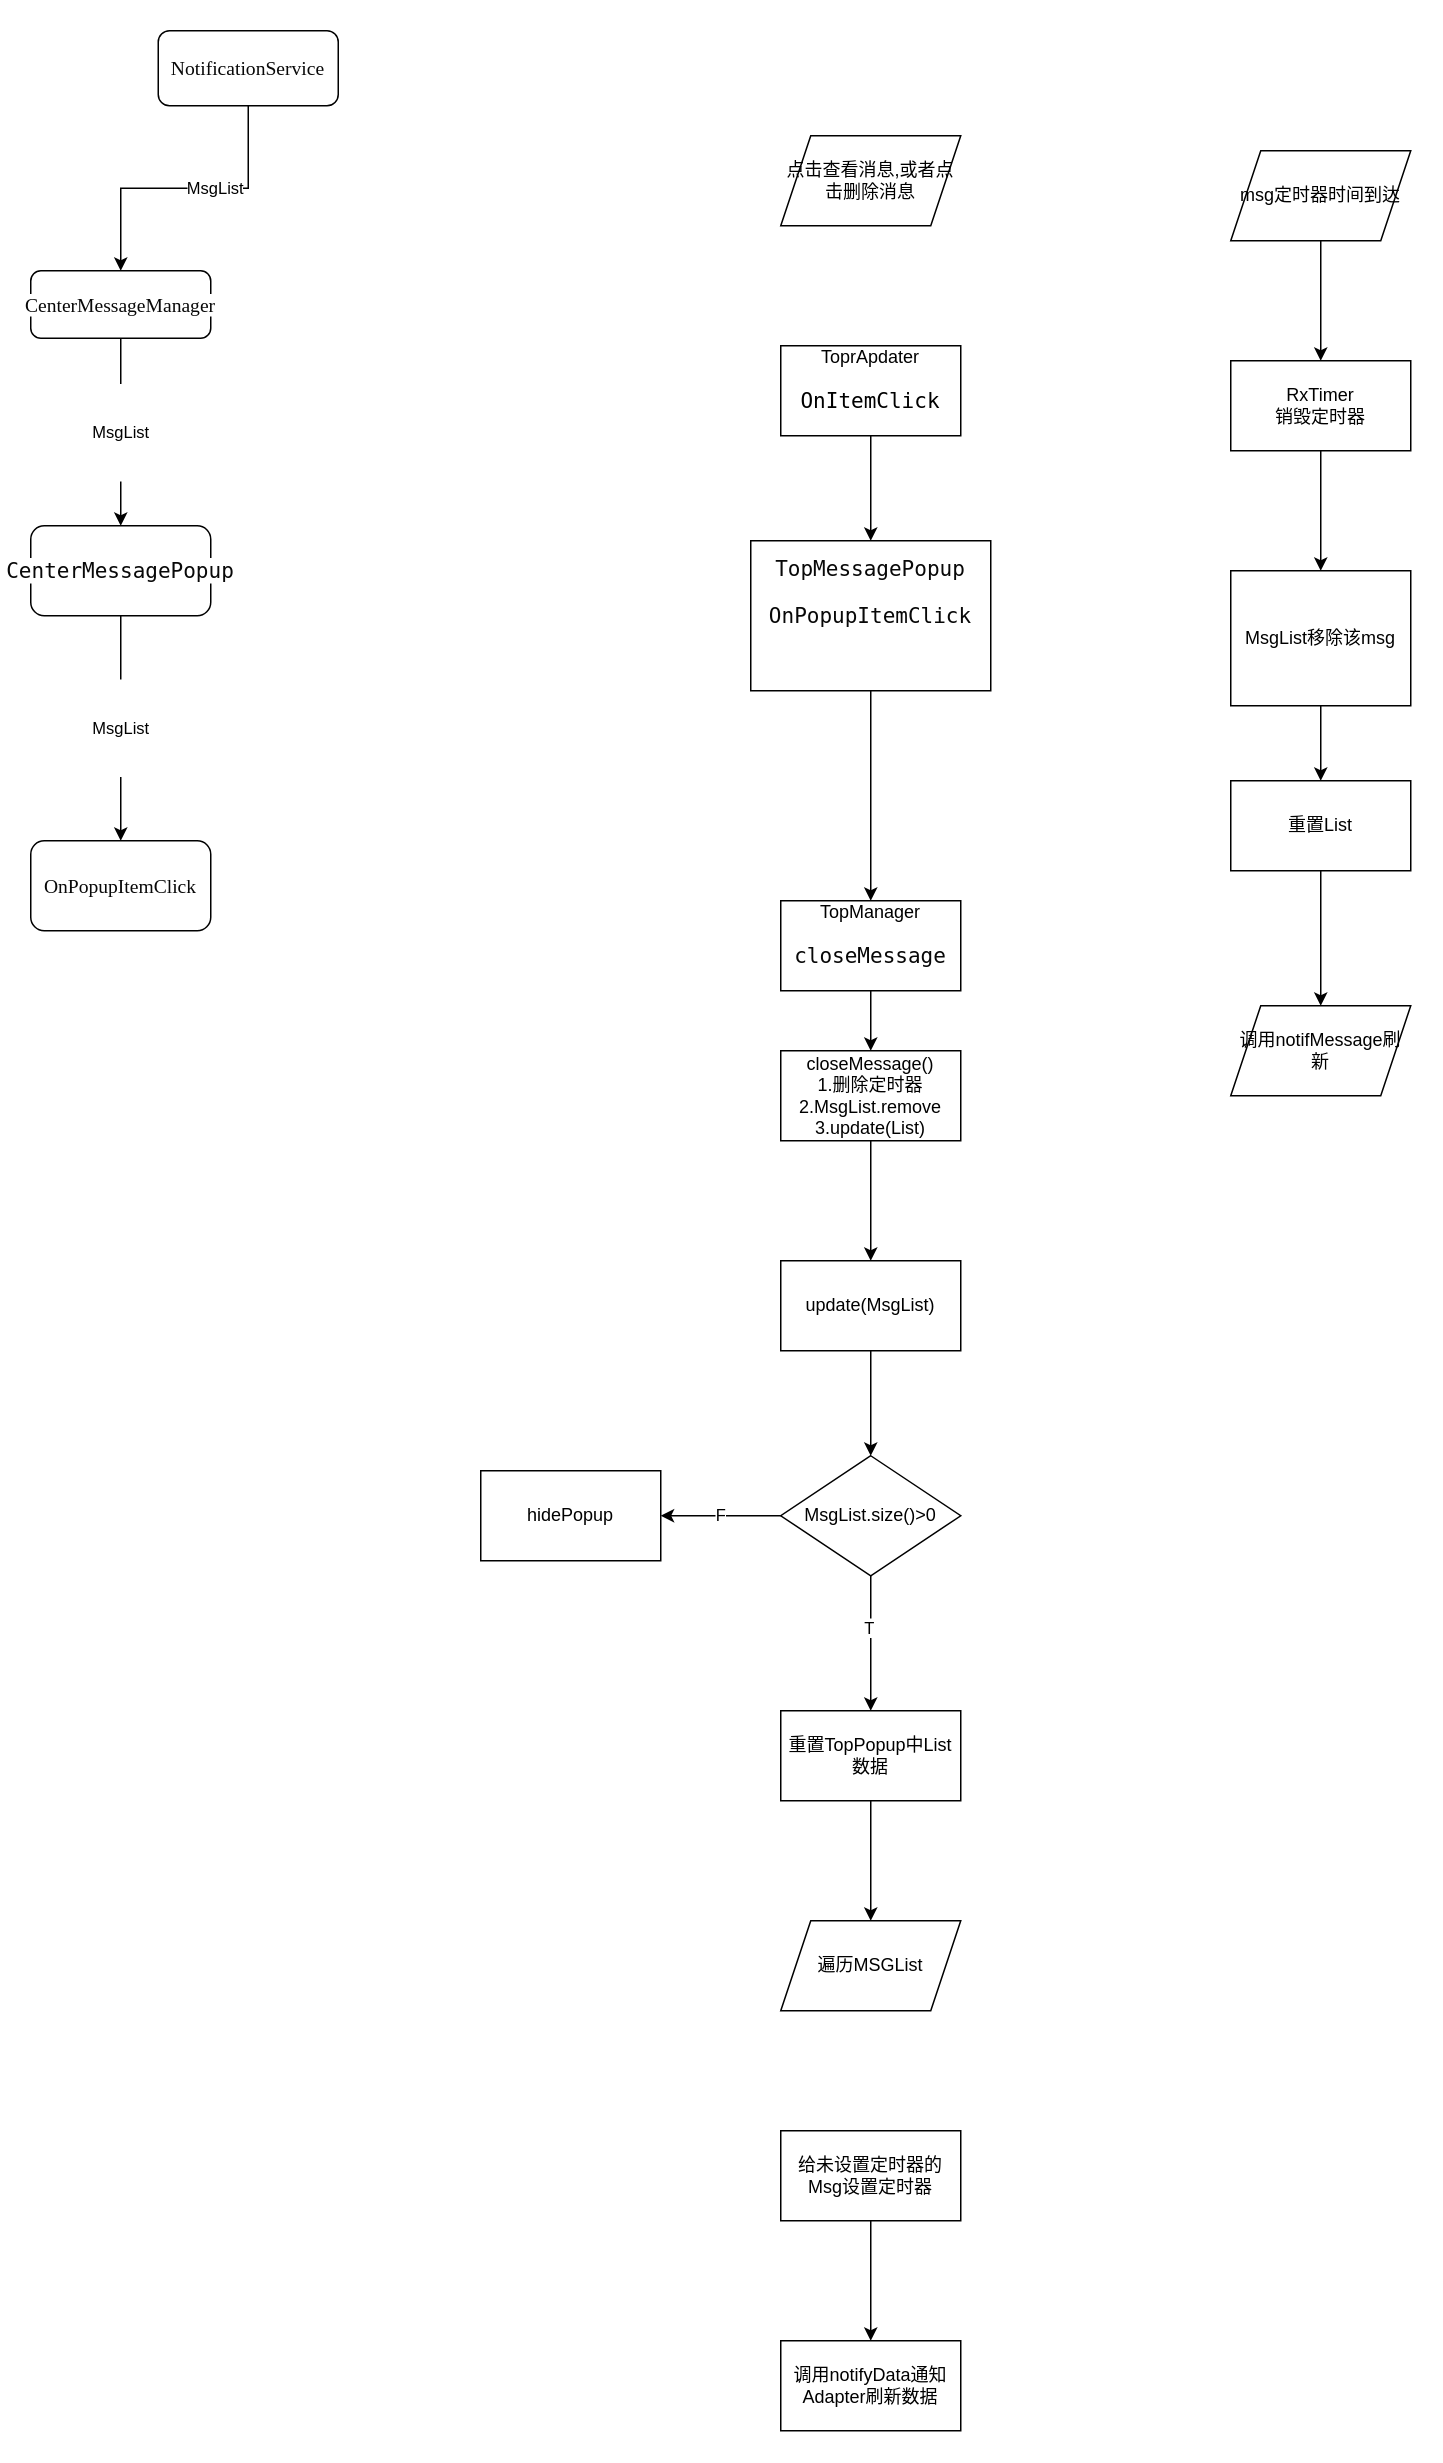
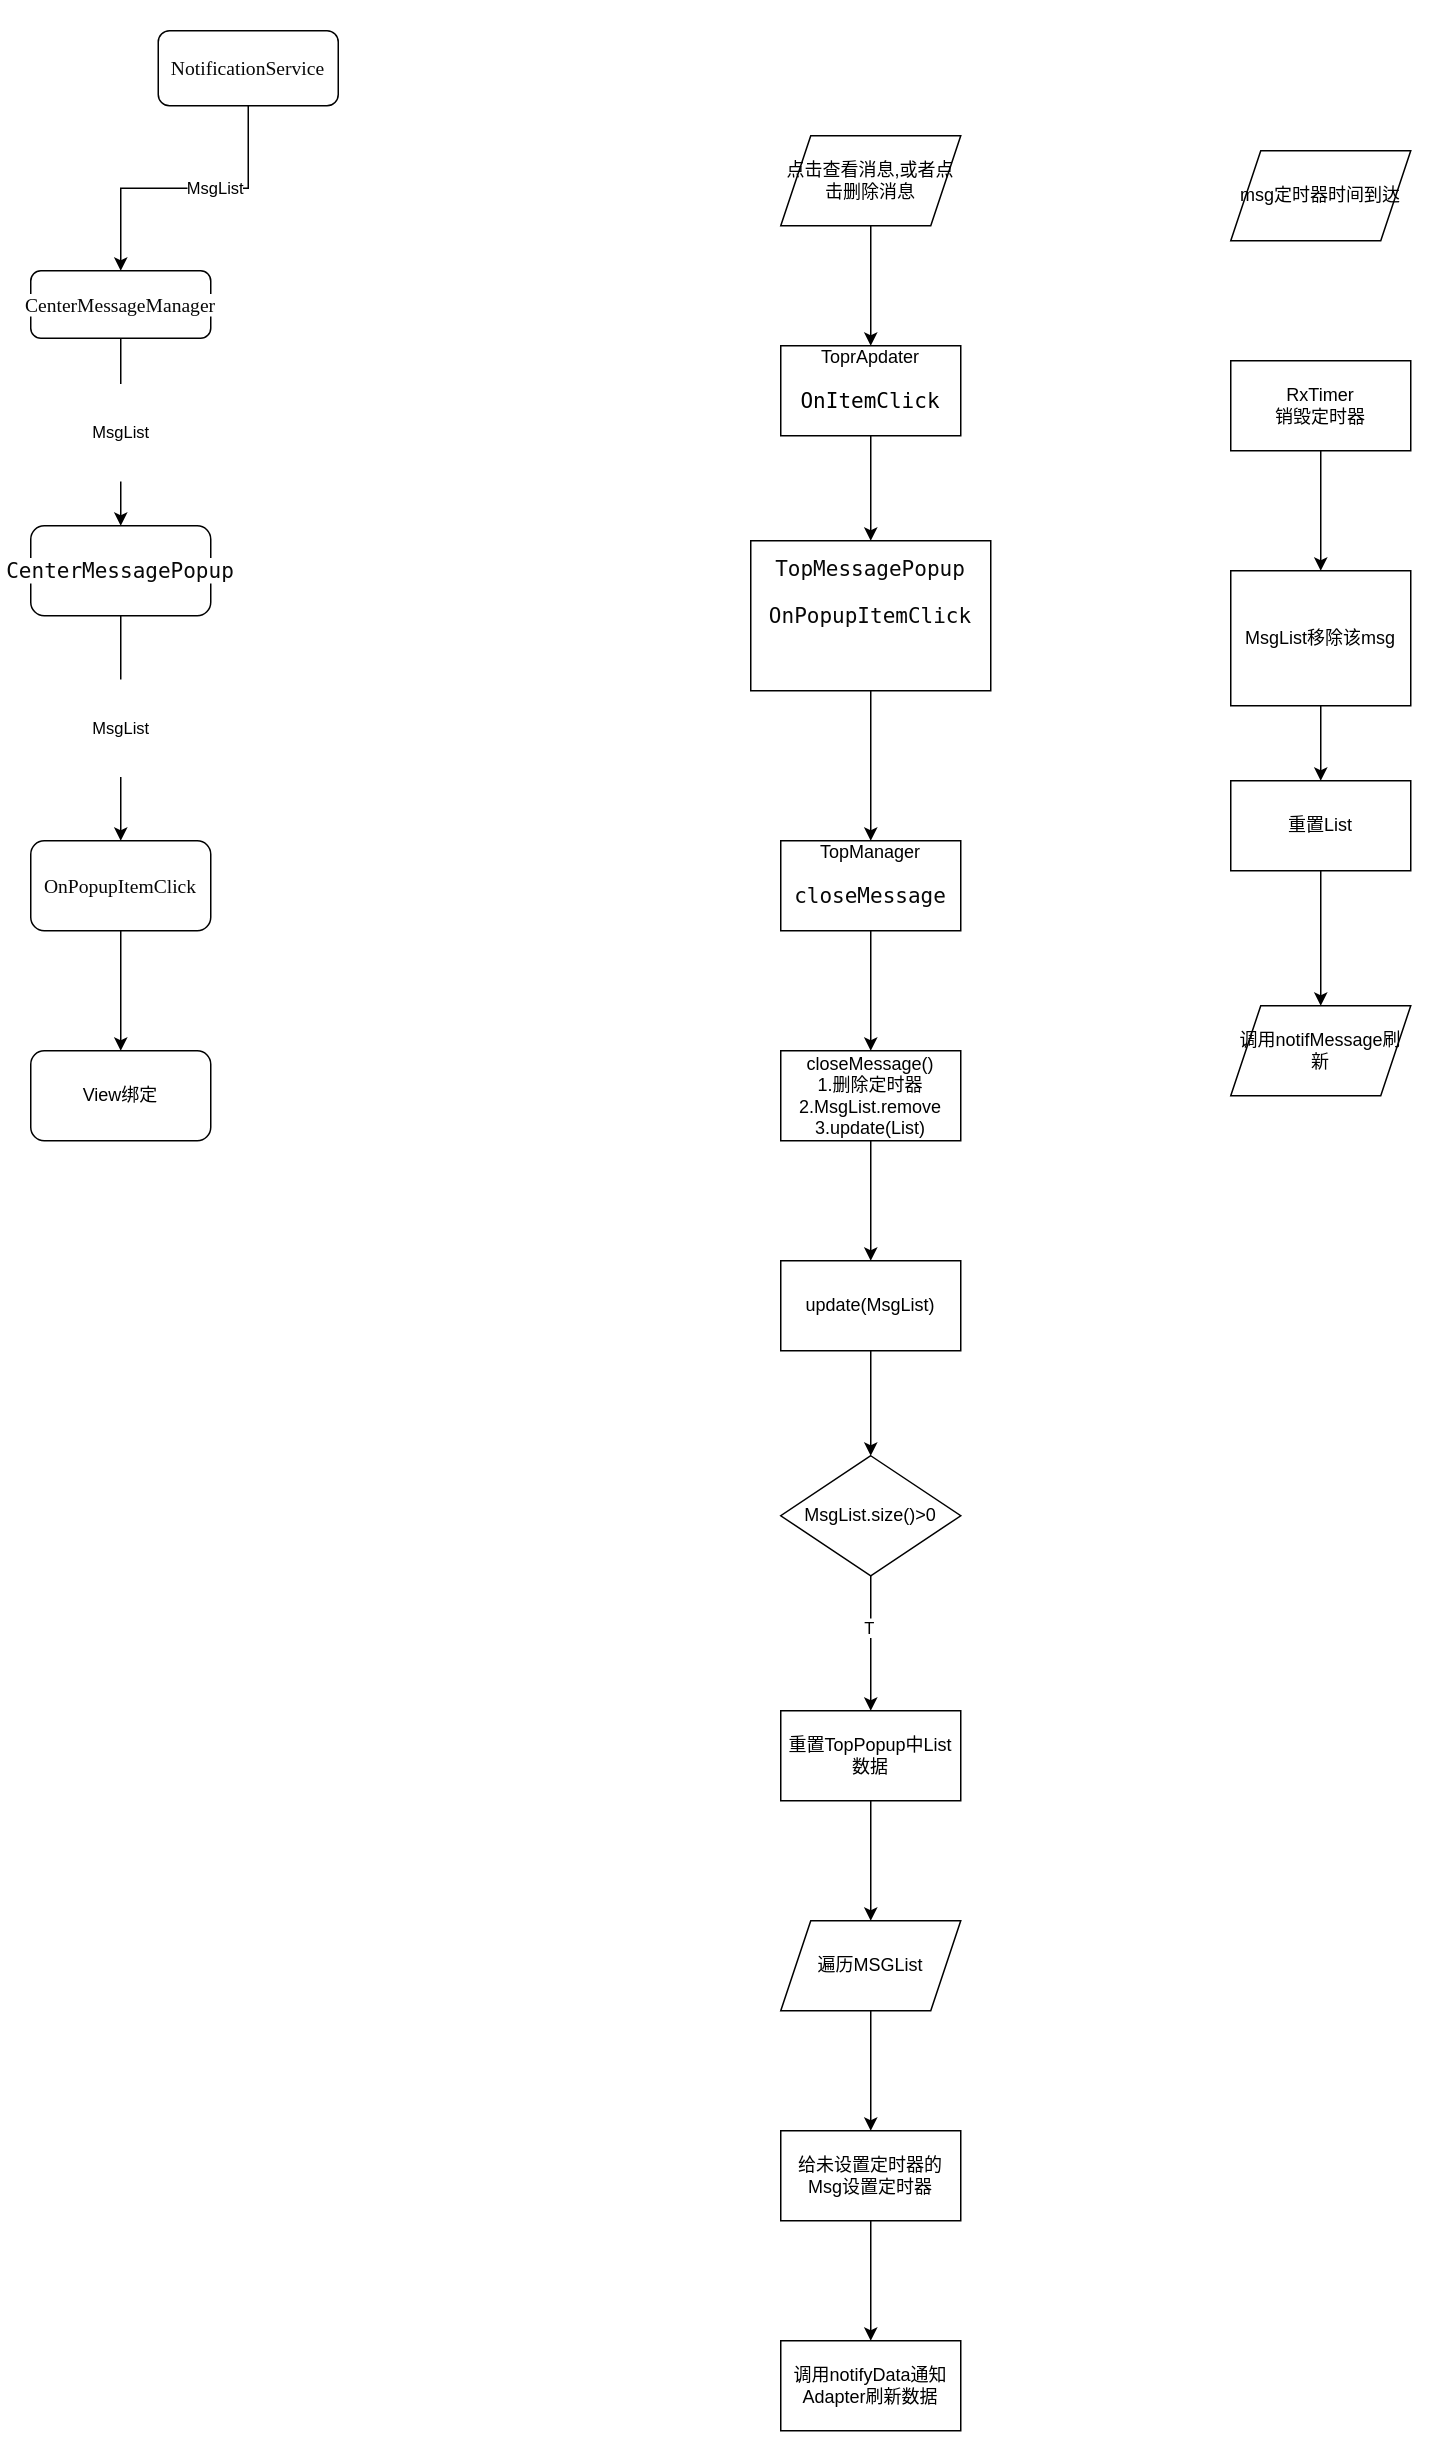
edge "点击查看消息,或者点击删除消息" -> "ToprApdater OnItemClick": added
edge "msg定时器时间到达" -> "RxTimer 销毁定时器": removed
node "TopManager closeMessage": moved (871, 946) -> (871, 886)
edge "OnPopupItemClick" -> "View绑定": added
node "View绑定": added
node "hidePopup": removed
edge "MsgList.size()>0" -> "hidePopup": removed, label "F"
edge "遍历MSGList" -> "给未设置定时器的Msg设置定时器": added
